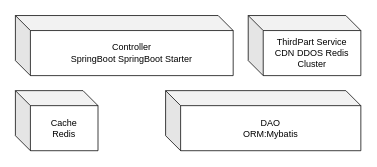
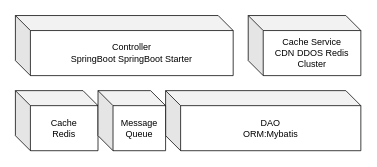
node "ThirdPart Service CDN DDOS Redis Cluster": label "ThirdPart Service CDN DDOS Redis Cluster" -> "Cache Service CDN DDOS Redis Cluster"
node "Message Queue": added
